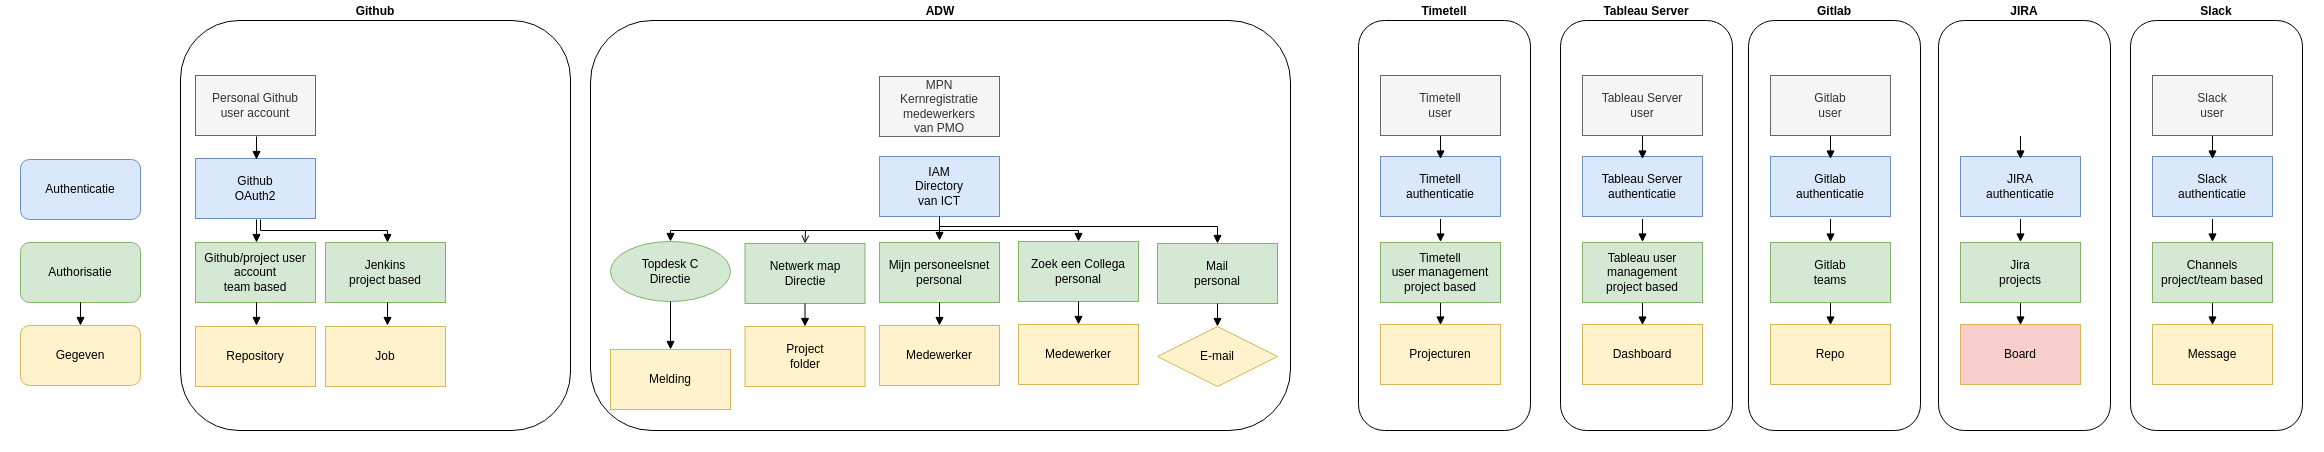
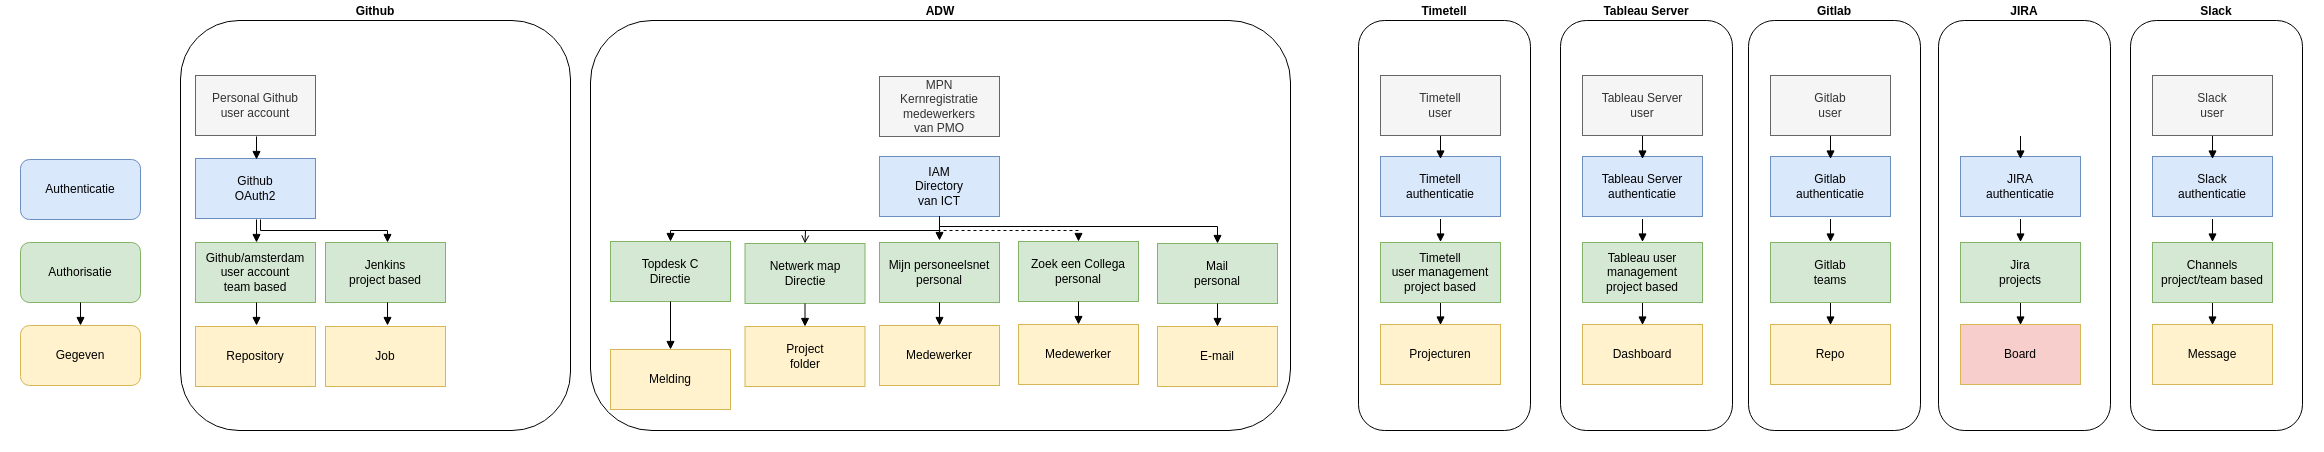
edge "IAM Directory van ICT" -> "Zoek een Collega personal": style solid -> dashed
node "Topdesk C Directie": shape ellipse -> rectangle
node "Github/project user account team based": label "Github/project user account team based" -> "Github/amsterdam user account team based"
node "E-mail": shape diamond -> rectangle
